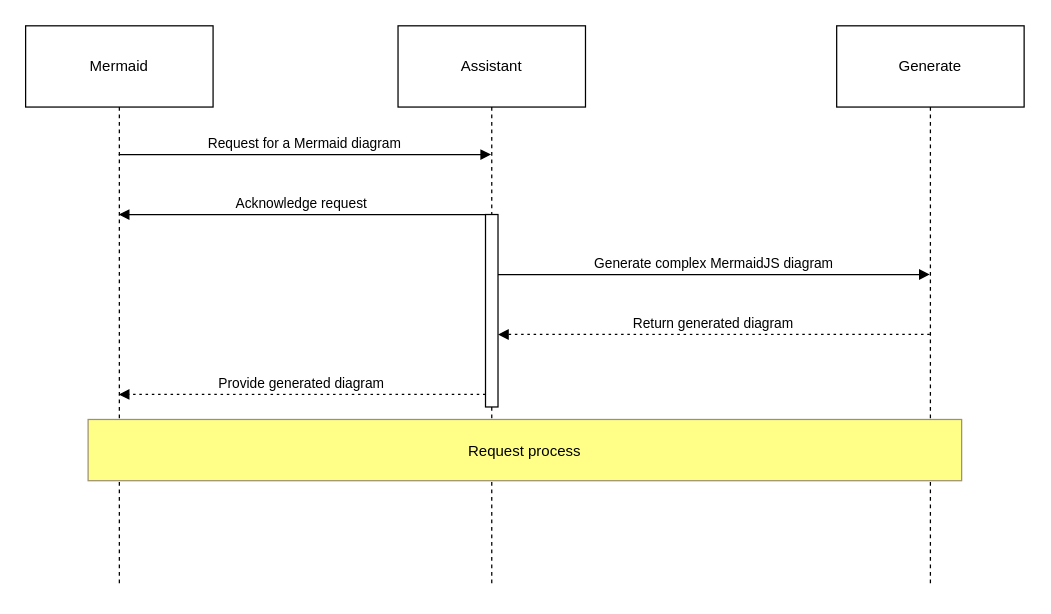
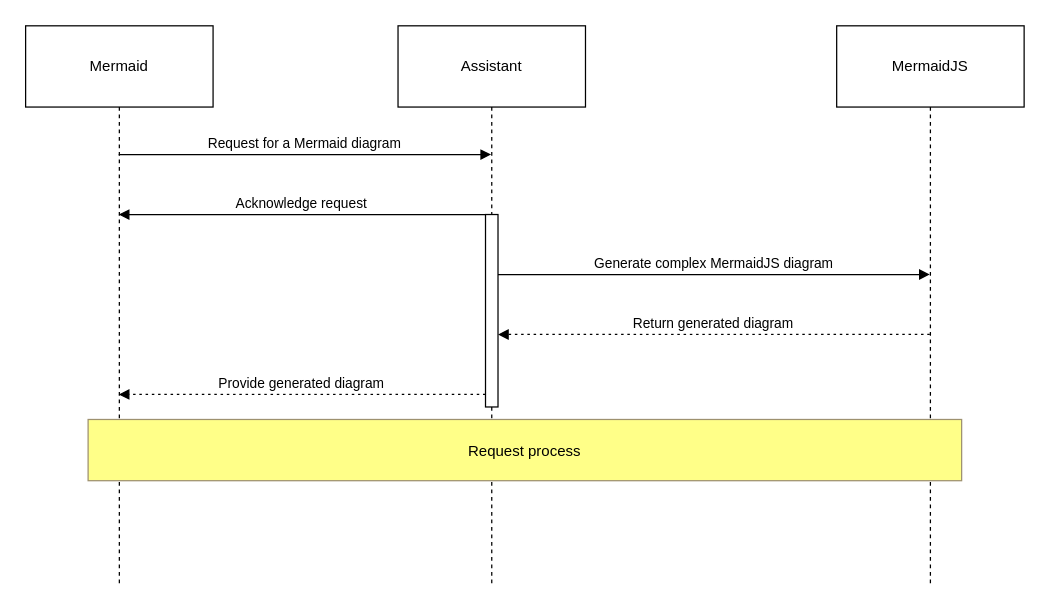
node "Generate": label "Generate" -> "MermaidJS"
